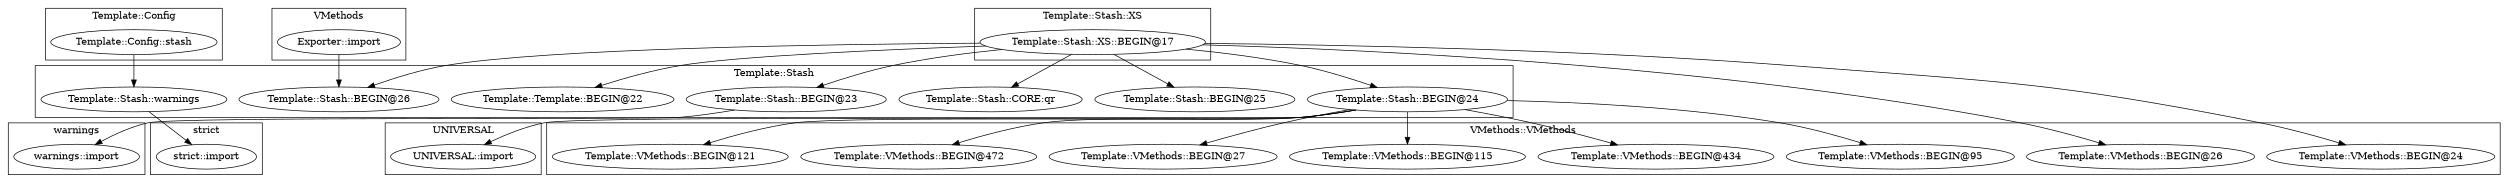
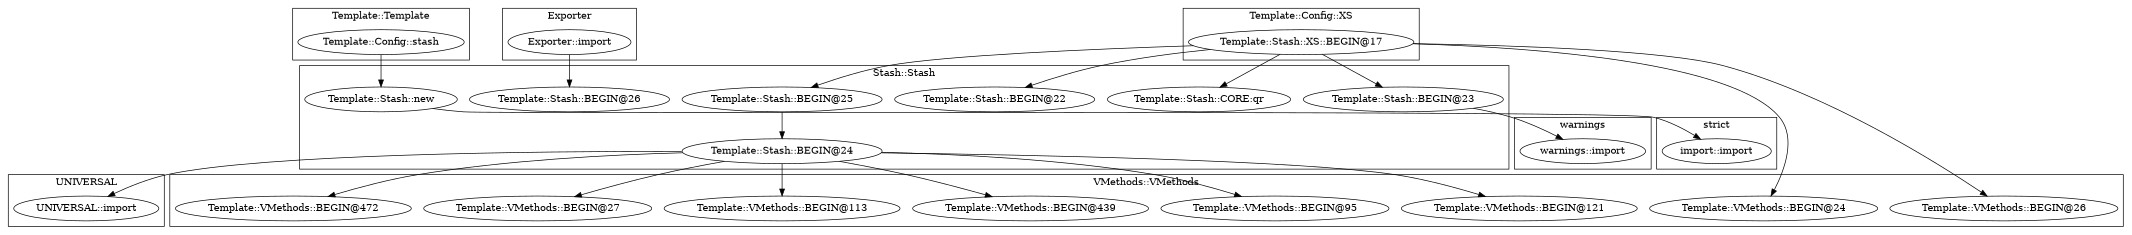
cluster "Template::Config": label "Template::Config" -> "Template::Template"
cluster "VMethods": label "VMethods" -> "Exporter"
cluster "Template::Stash::XS": label "Template::Stash::XS" -> "Template::Config::XS"
edge "Template::Stash::XS::BEGIN@17" -> "Template::Stash::BEGIN@26": removed
edge "Template::Stash::XS::BEGIN@17" -> "Template::Stash::BEGIN@24": now "Template::Stash::BEGIN@25" -> "Template::Stash::BEGIN@24"
cluster "Template::Stash": label "Template::Stash" -> "Stash::Stash"
node "Template::Stash::warnings": label "Template::Stash::warnings" -> "Template::Stash::new"
node "Template::Template::BEGIN@22": label "Template::Template::BEGIN@22" -> "Template::Stash::BEGIN@22"
node "strict::import": label "strict::import" -> "import::import"
node "Template::VMethods::BEGIN@115": label "Template::VMethods::BEGIN@115" -> "Template::VMethods::BEGIN@113"
node "Template::VMethods::BEGIN@434": label "Template::VMethods::BEGIN@434" -> "Template::VMethods::BEGIN@439"
